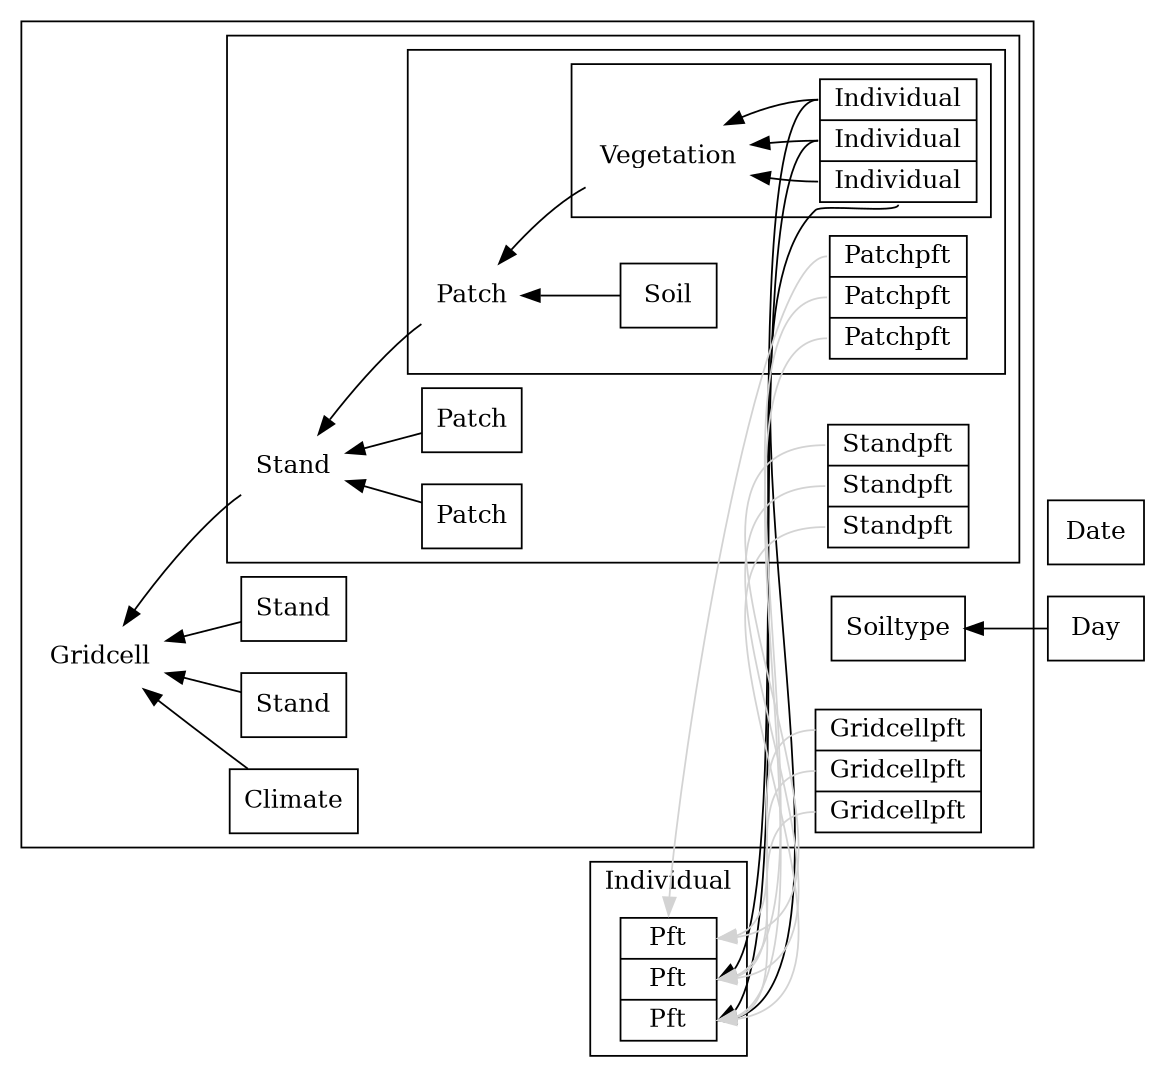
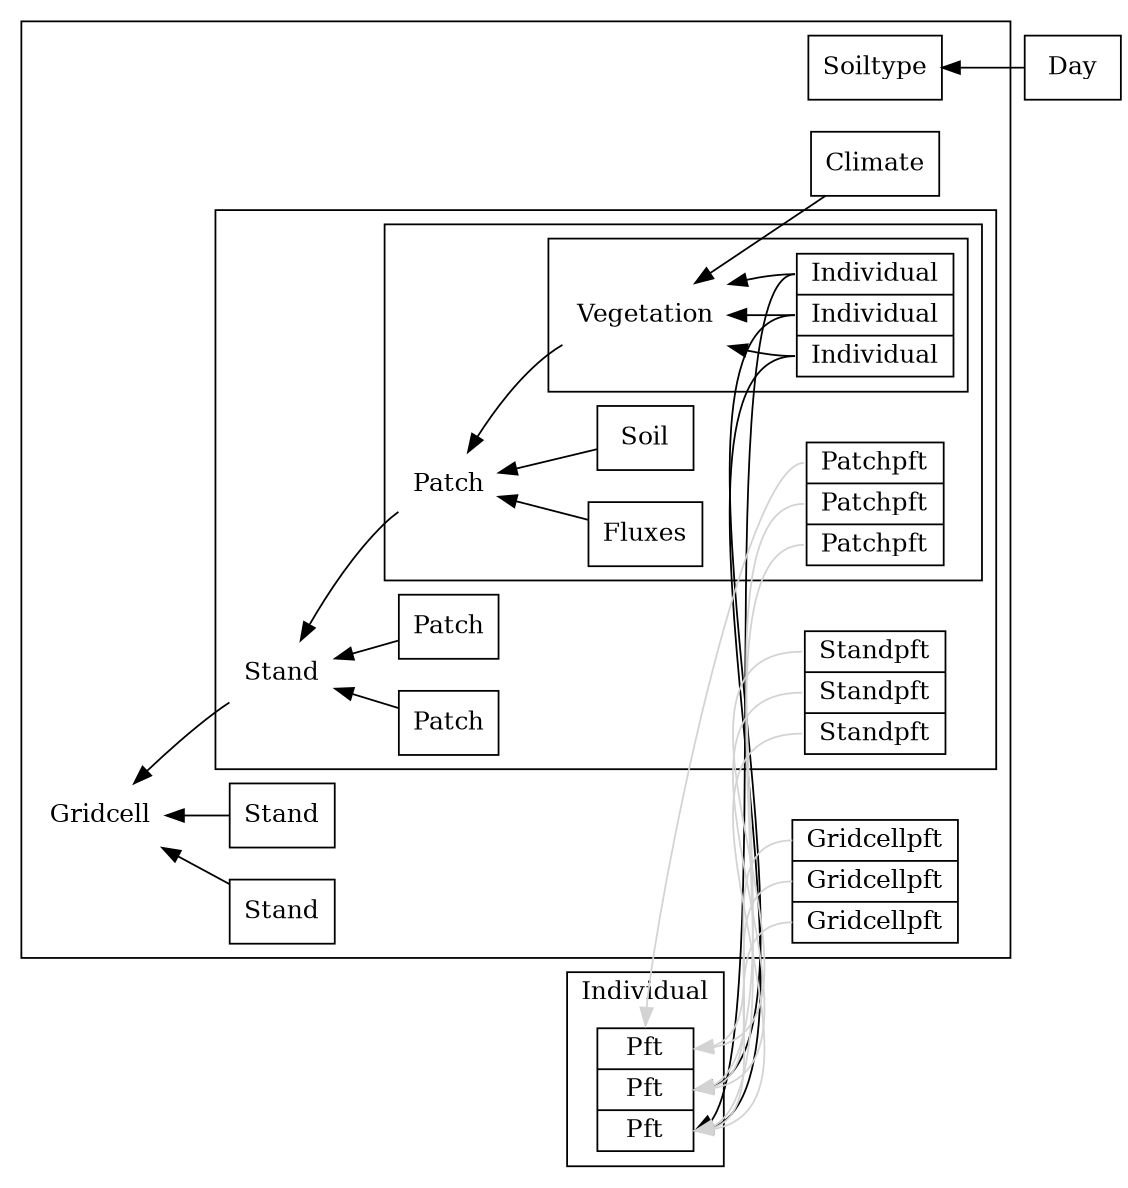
node "Date": removed
node "Fluxes": added
edge "Climate" -> "Gridcell": now "Climate" -> "Vegetation"
